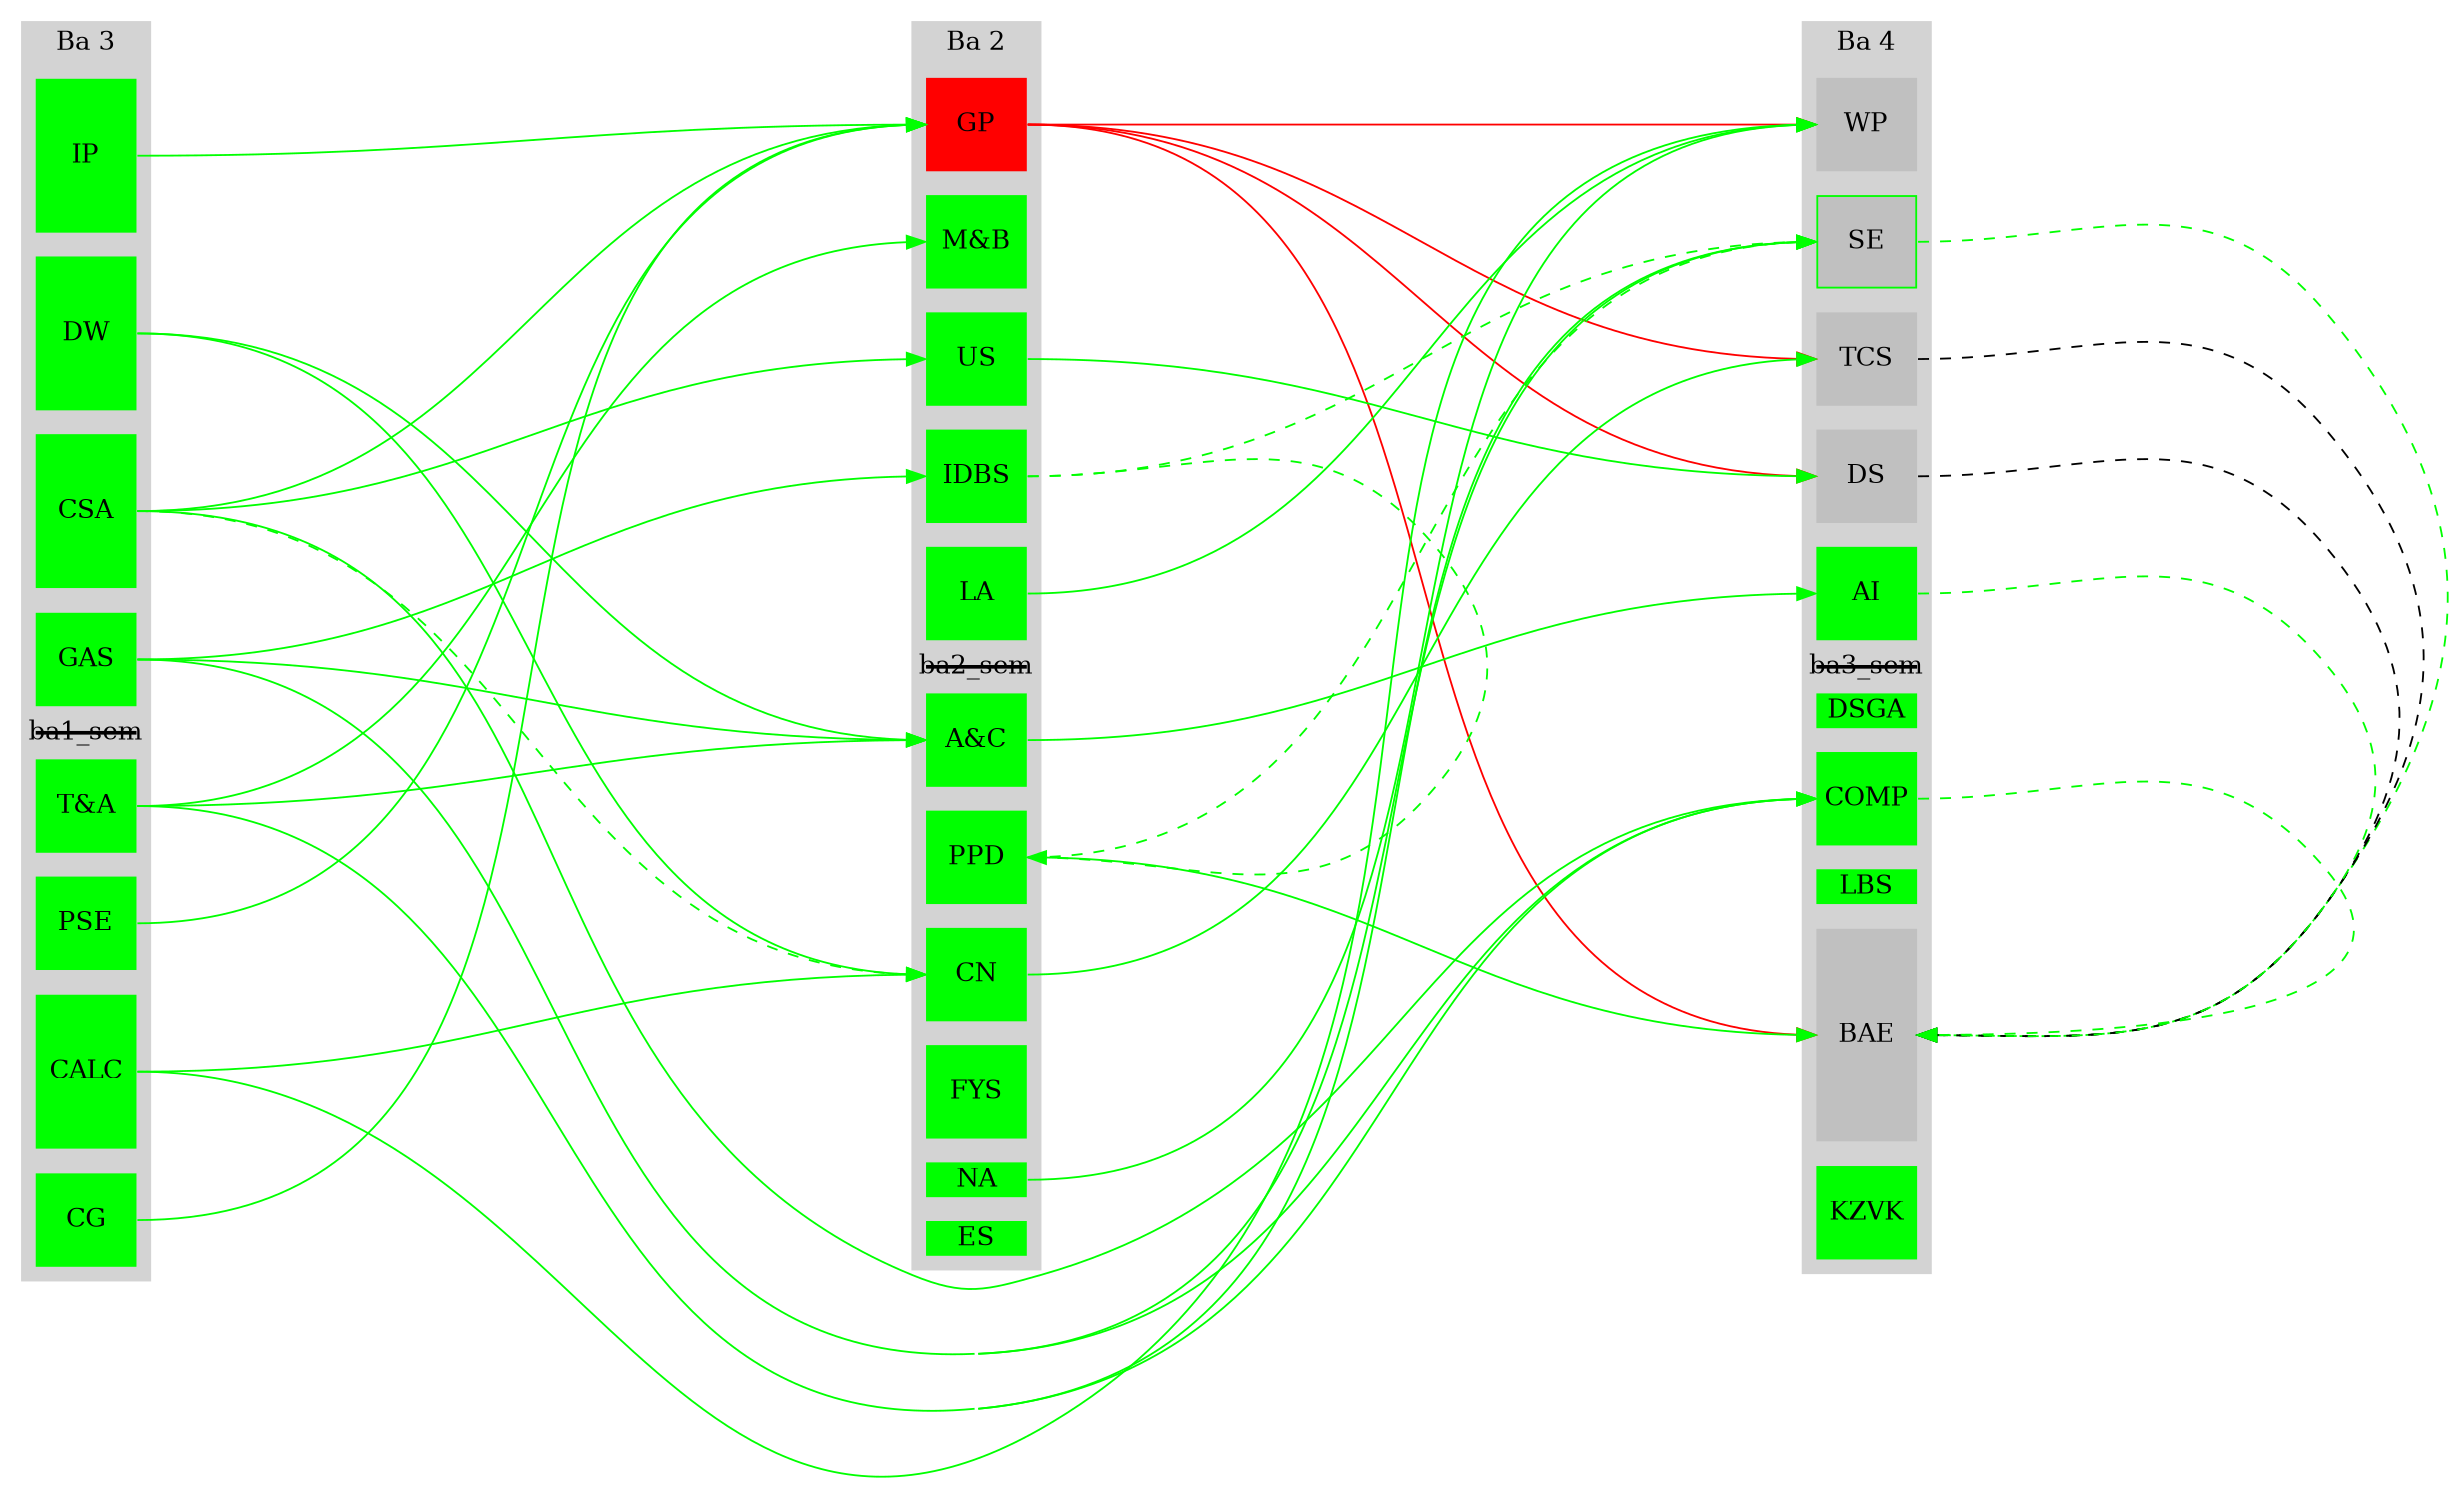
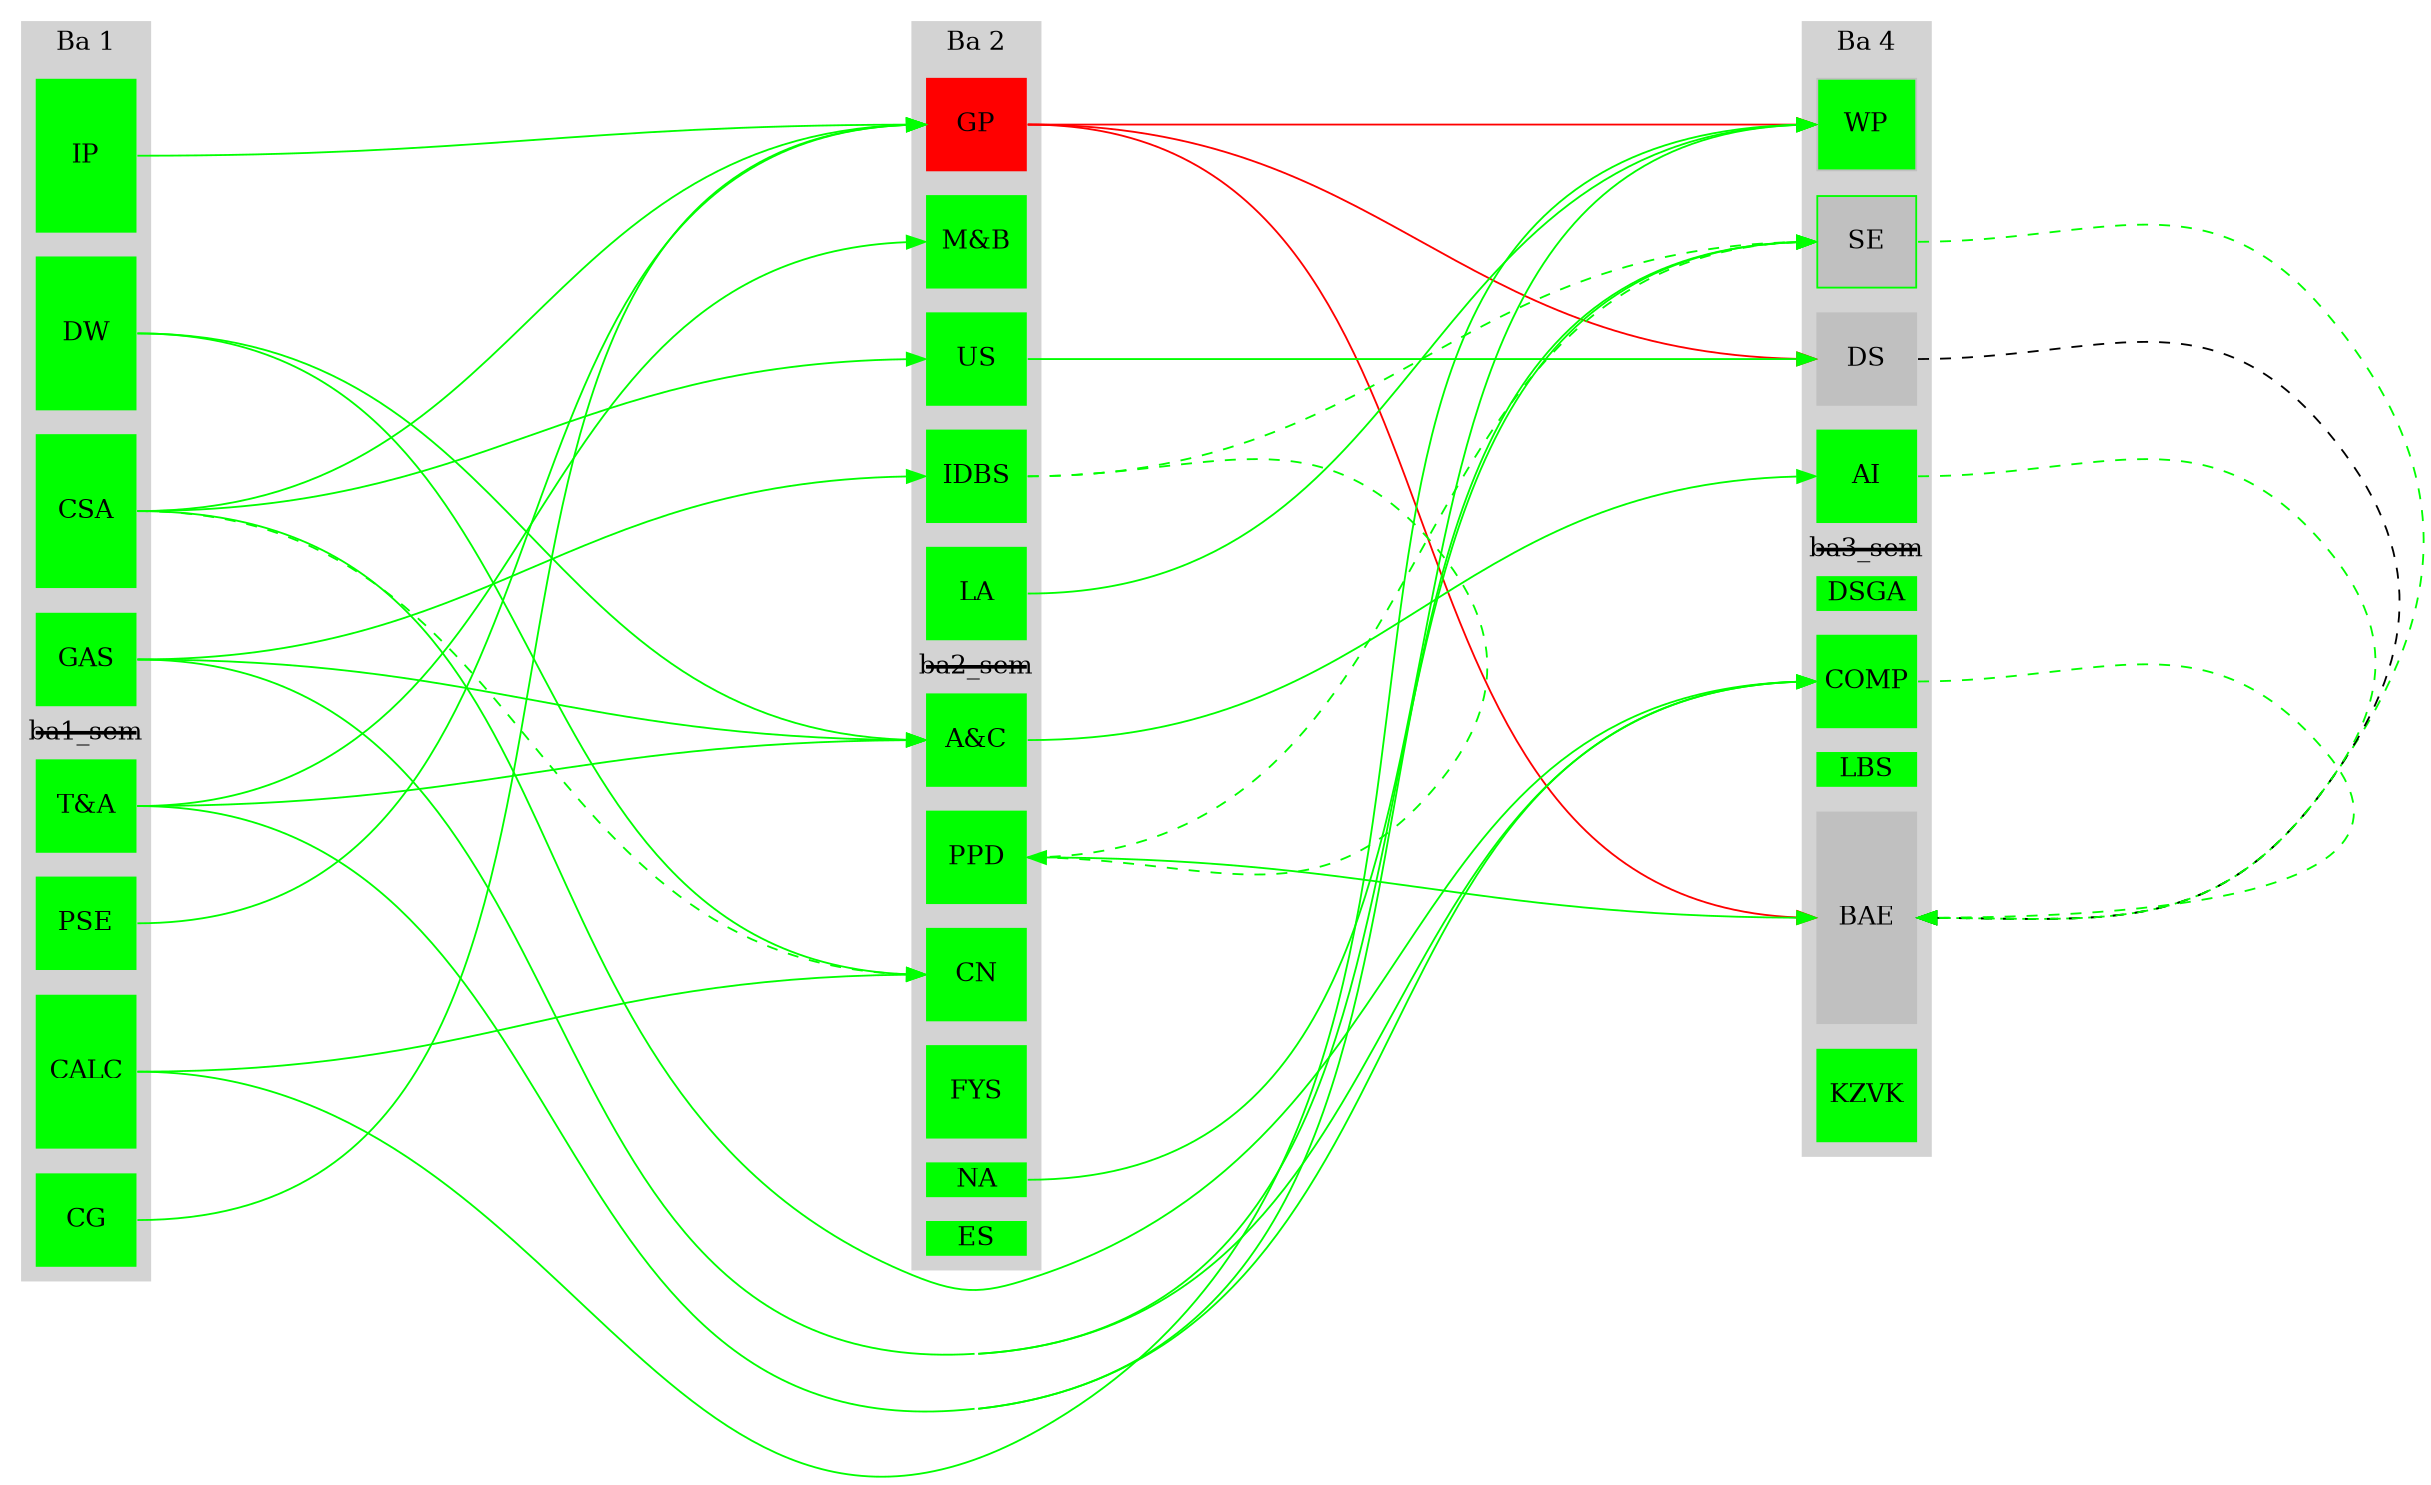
cluster "Ba 3": label "Ba 3" -> "Ba 1"
node "WP": fillcolor grey -> green
node "TCS": removed
